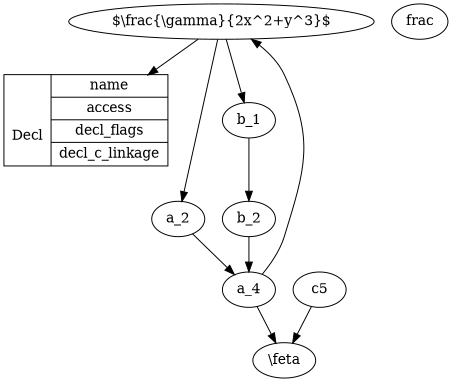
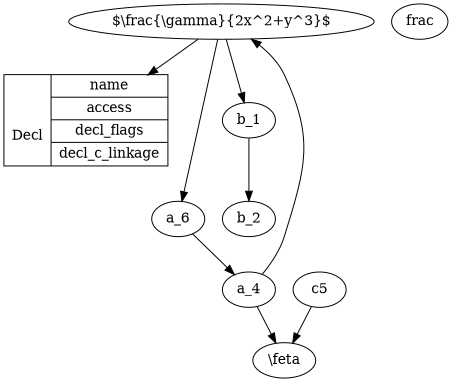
node "a_2": label "a_2" -> "a_6"
edge "b_2" -> "a_4": removed
